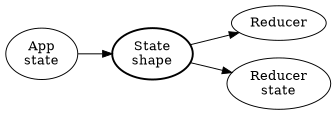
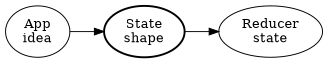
node "Reducer": removed
node "App state": label "App state" -> "App idea"
